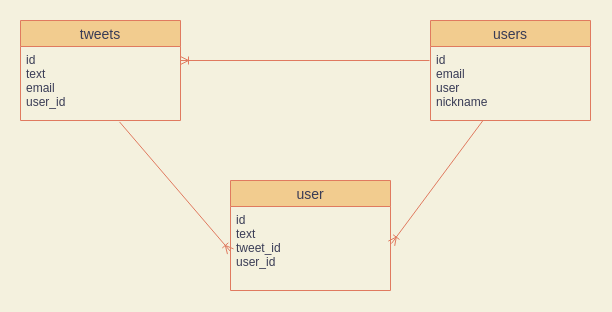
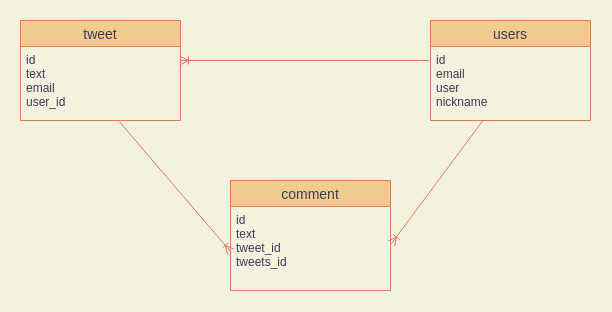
node "tweets": label "tweets" -> "tweet"
node "user": label "user" -> "comment"
node "id text tweet_id user_id": label "id text tweet_id user_id" -> "id text tweet_id tweets_id"
